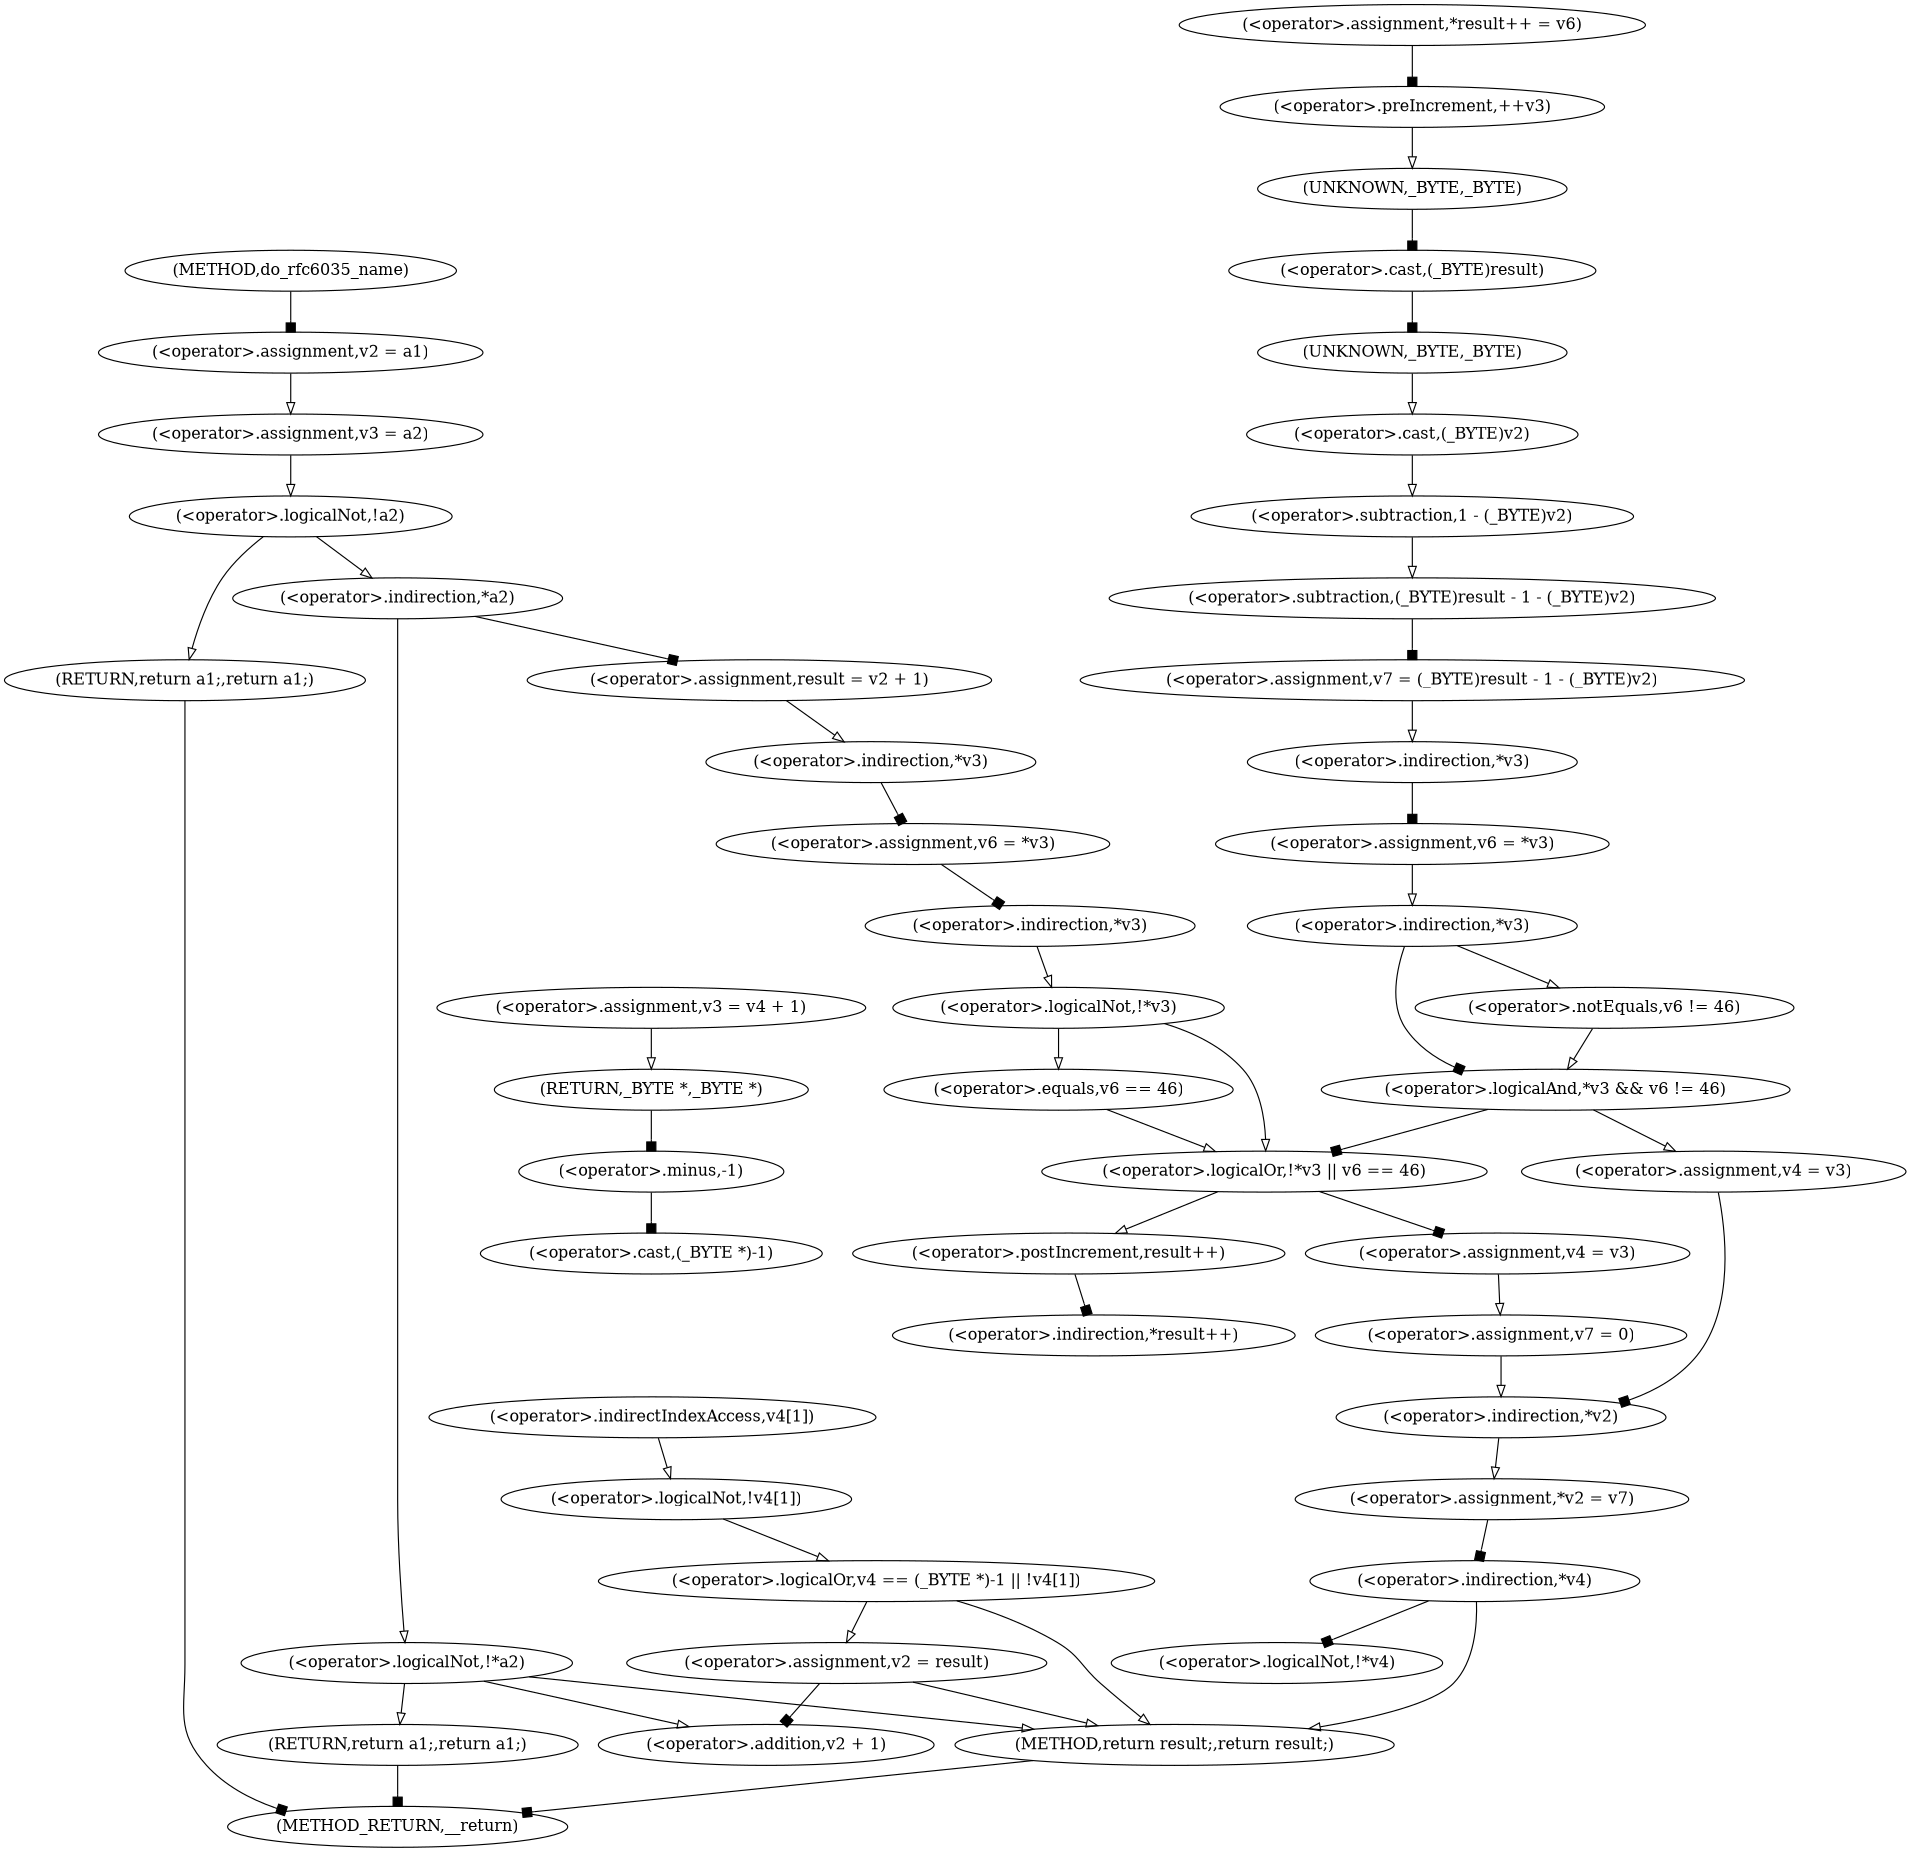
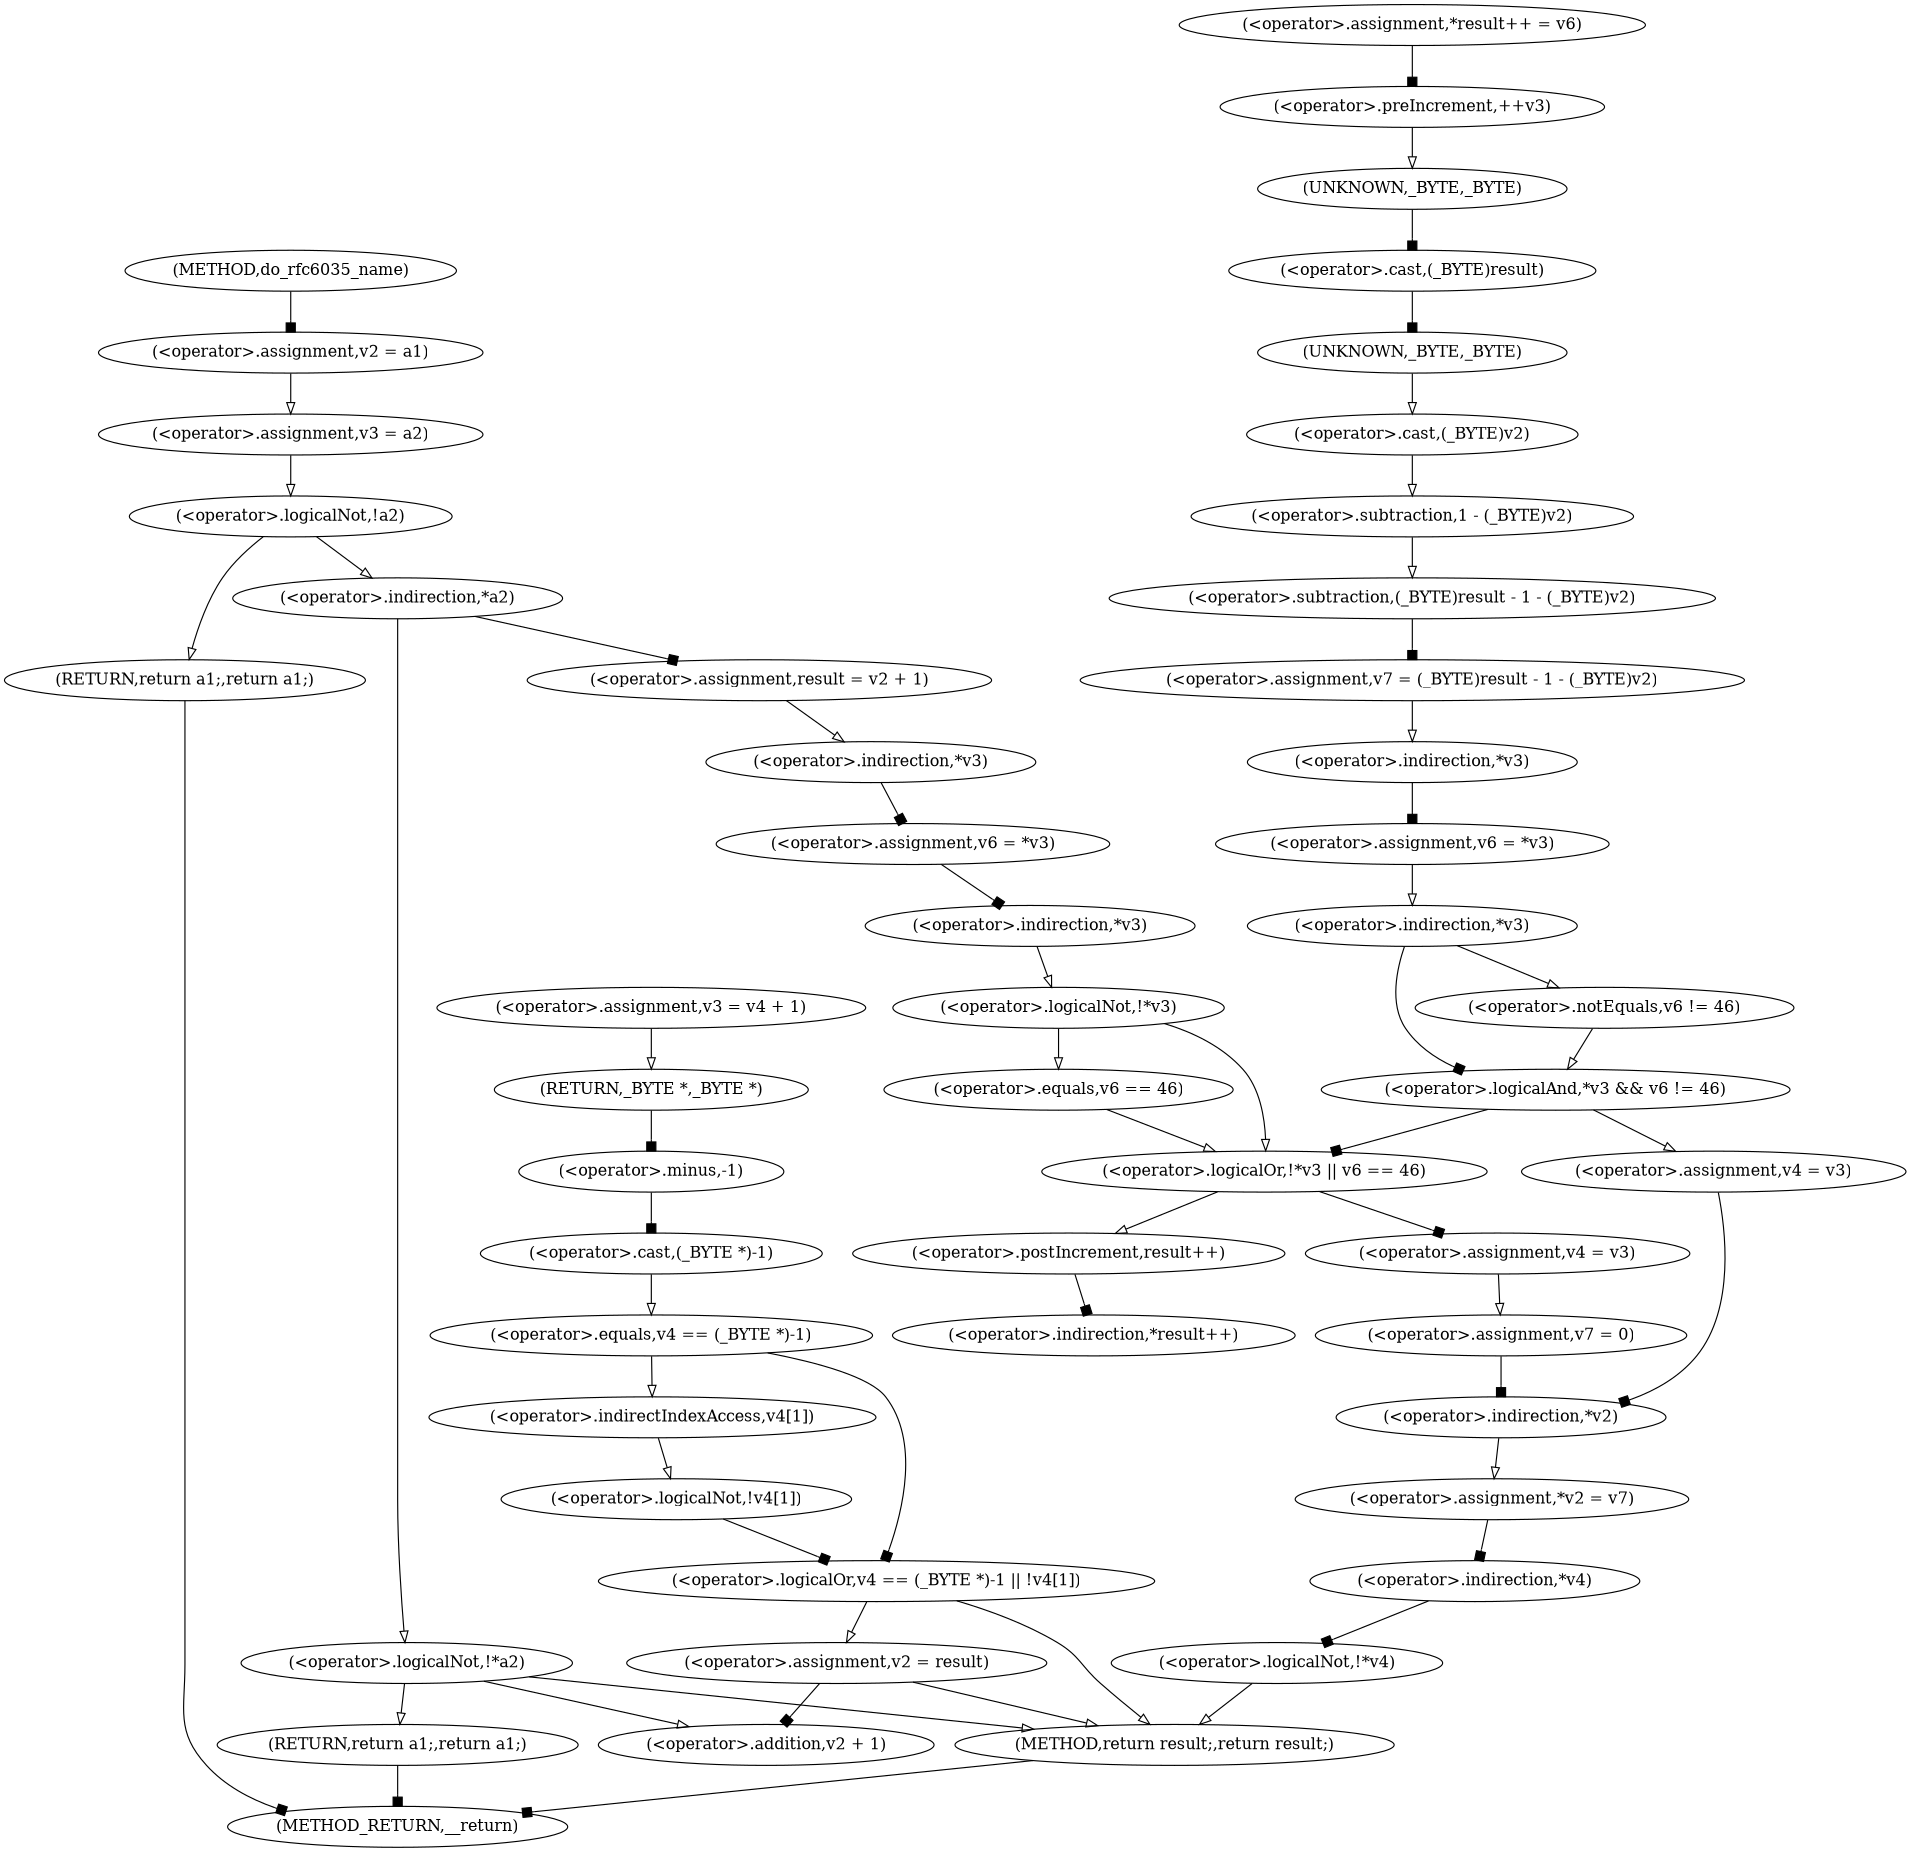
node "(<operator>.equals,v4 == (_BYTE *)-1)": added
edge "(<operator>.assignment,v7 = 0)" -> "(<operator>.indirection,*v2)": arrowhead onormal -> box
edge "(<operator>.logicalNot,!v4[1])" -> "(<operator>.logicalOr,v4 == (_BYTE *)-1 || !v4[1])": arrowhead onormal -> box
edge "(<operator>.indirection,*v4)" -> "(METHOD,return result;,return result;)": now "(<operator>.logicalNot,!*v4)" -> "(METHOD,return result;,return result;)"
